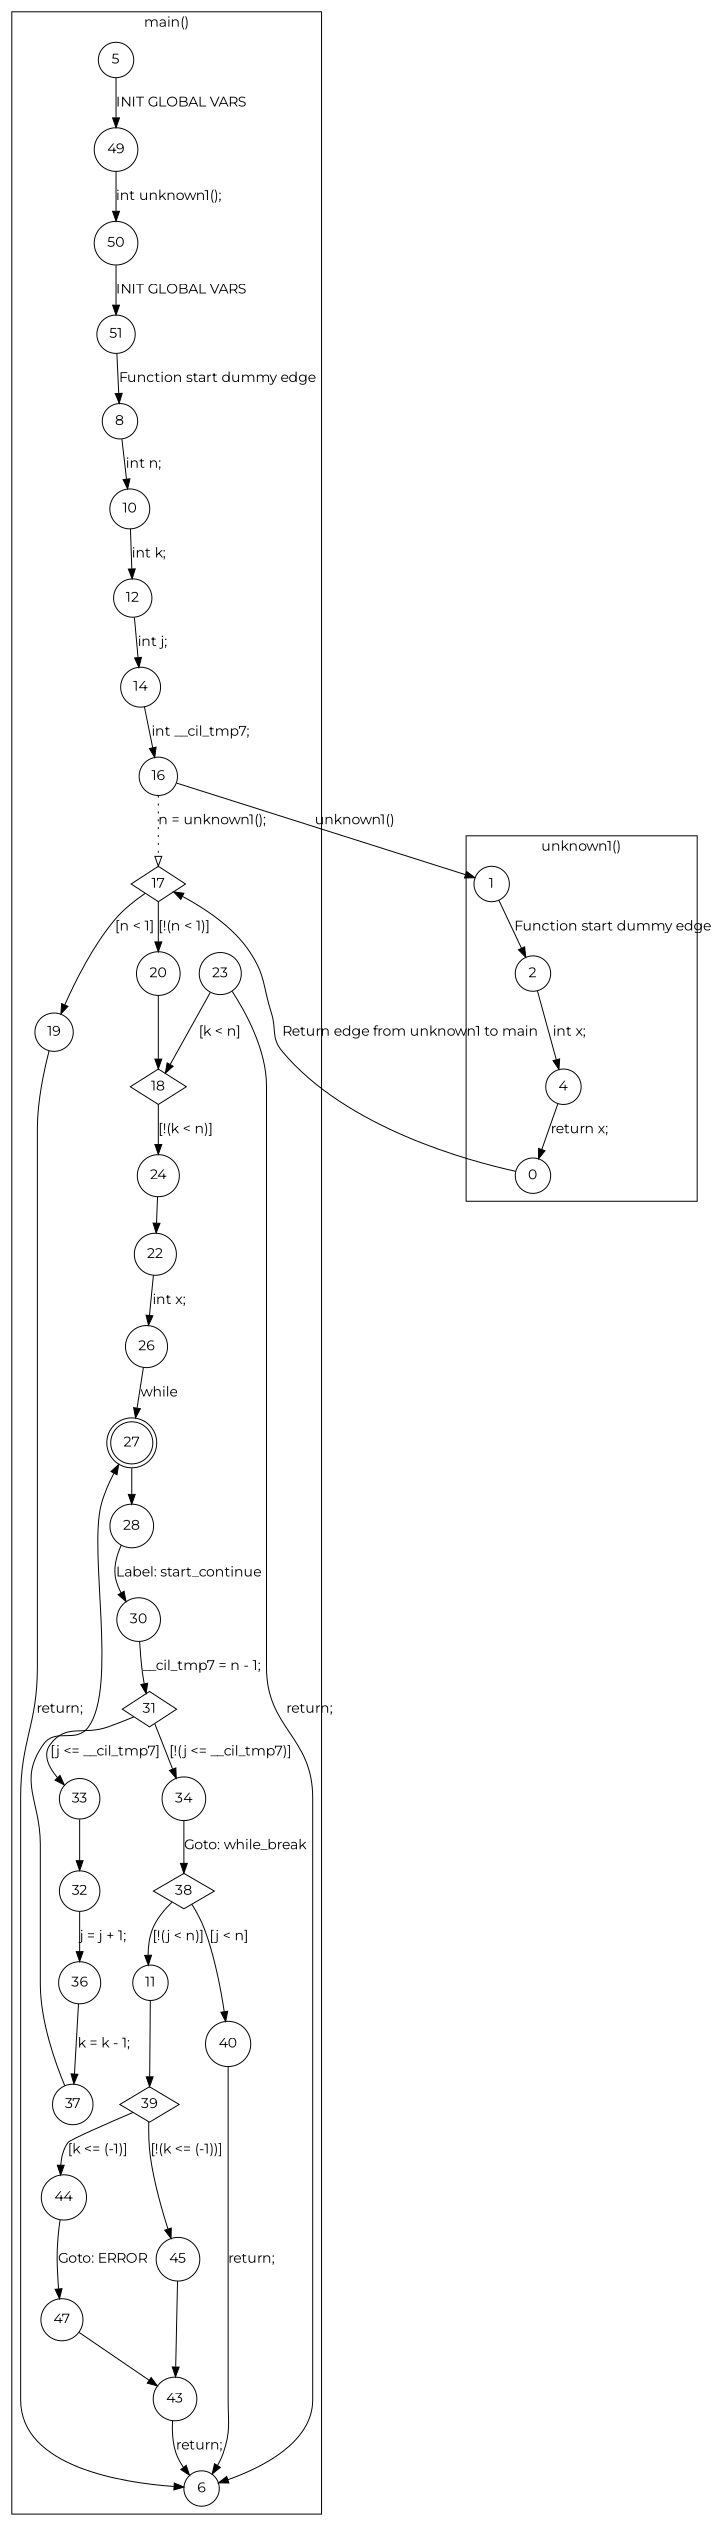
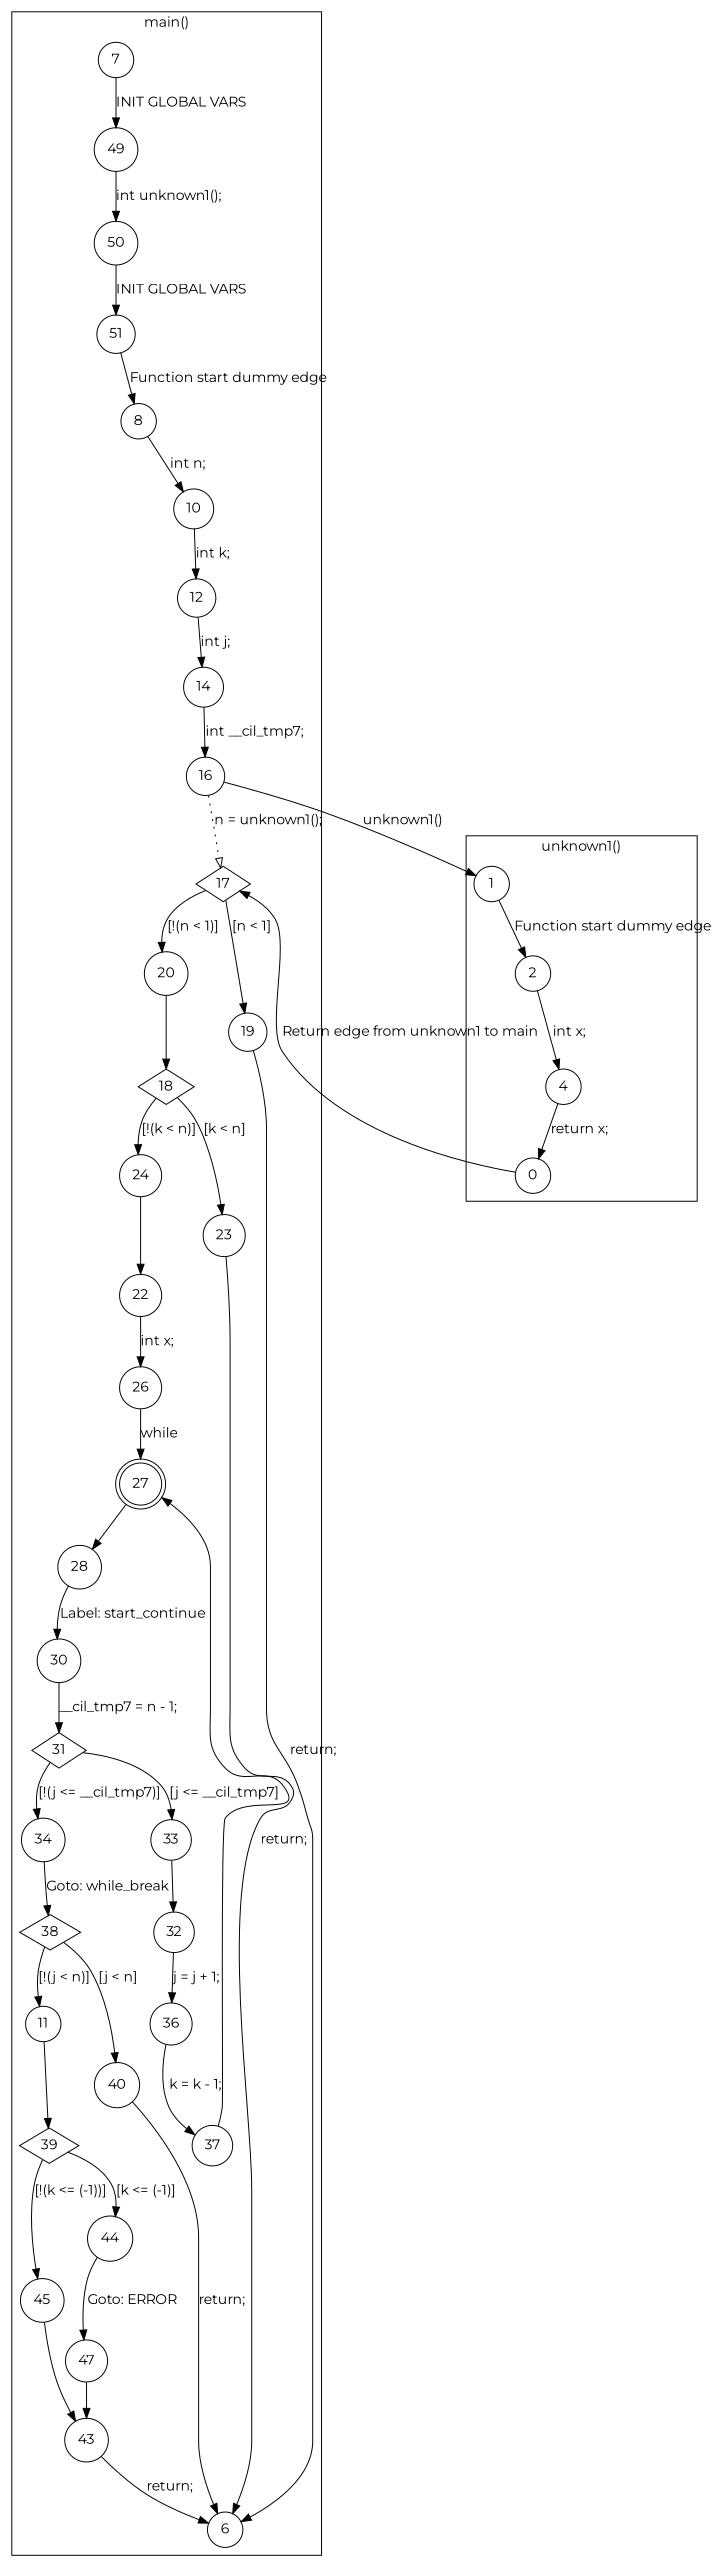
node "5": label "5" -> "7"
edge "23" -> "18": reversed
